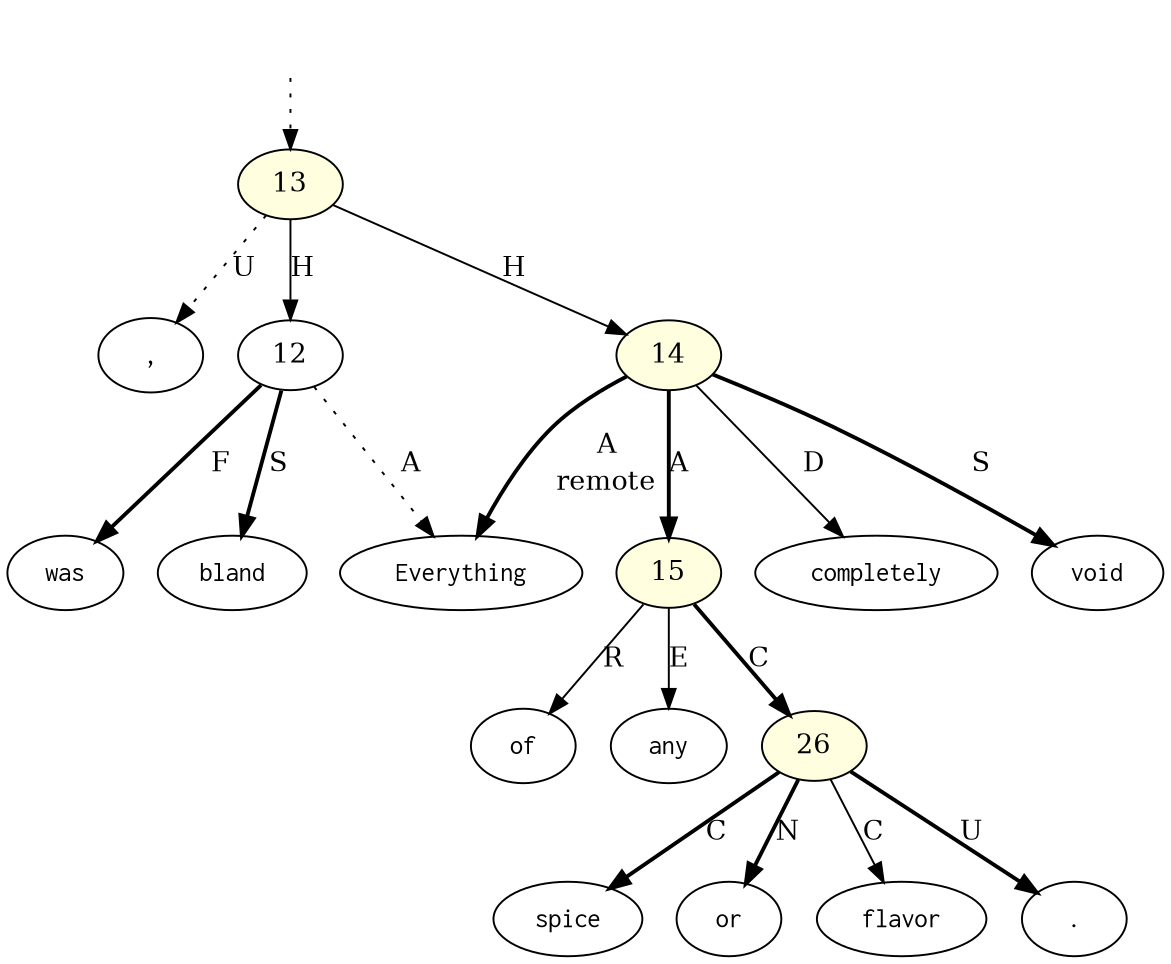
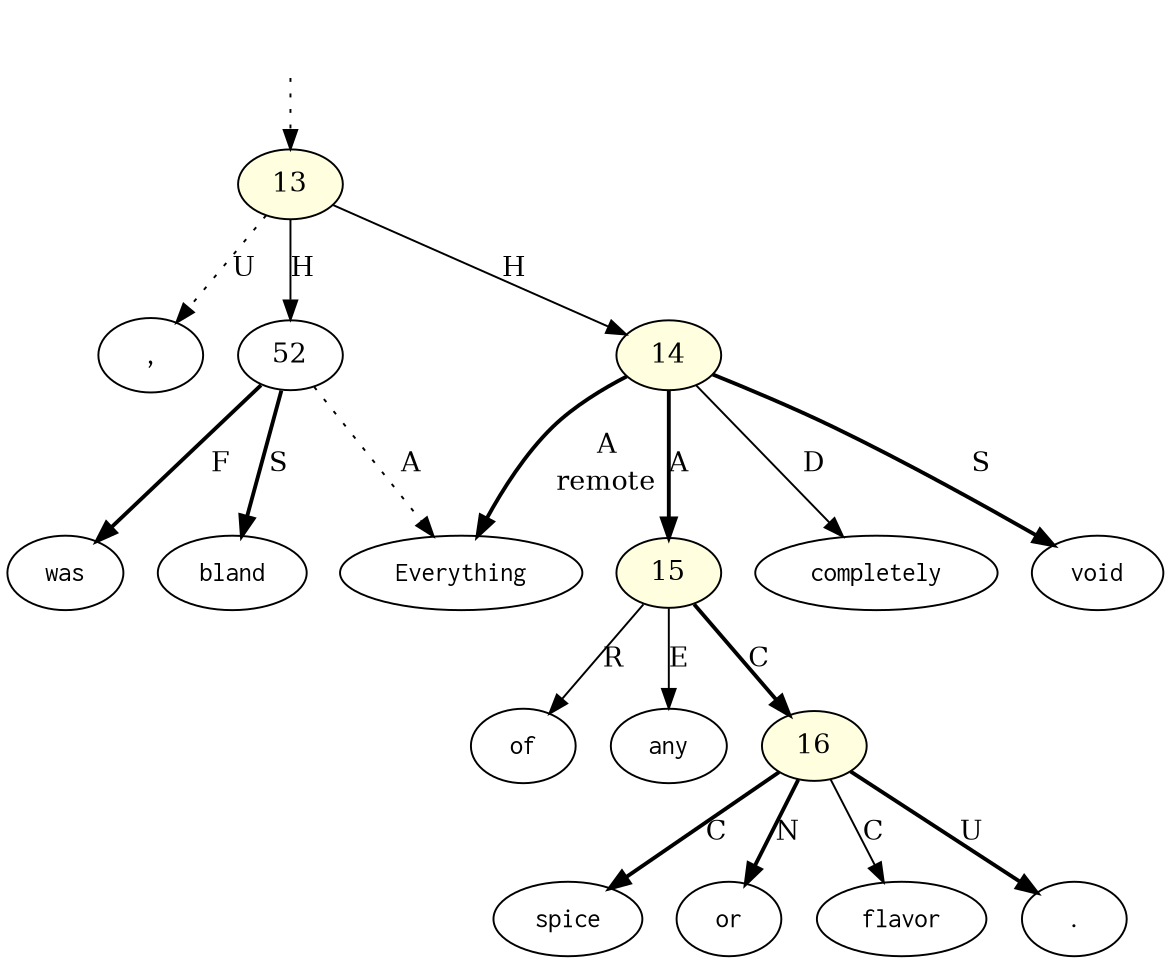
node "12": label "12" -> "52"
node "26": label "26" -> "16"
